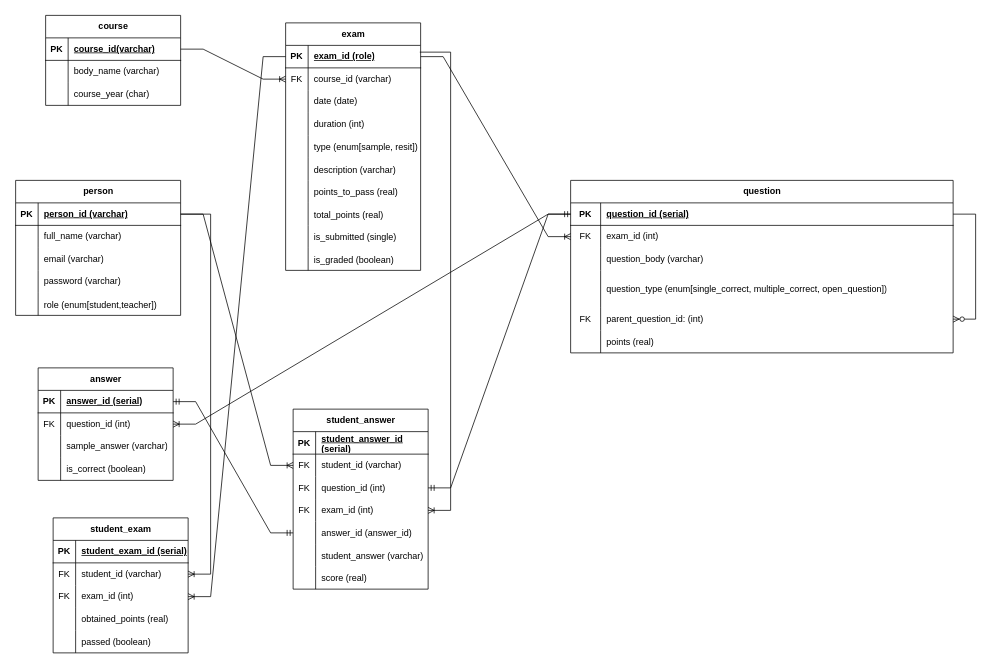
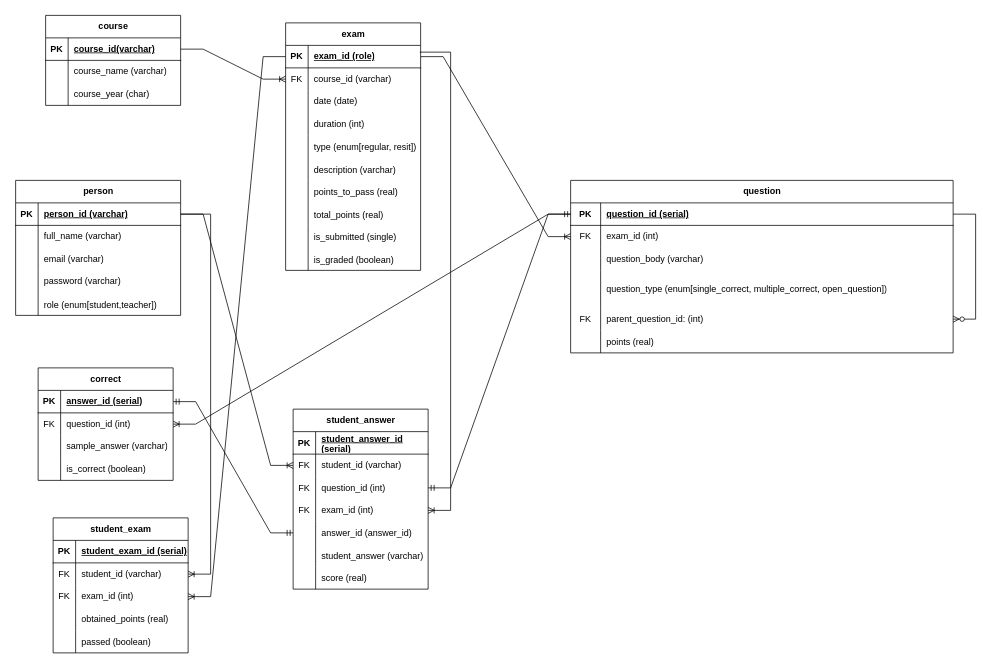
node "body_name (varchar)": label "body_name (varchar)" -> "course_name (varchar)"
node "type (enum[sample, resit])": label "type (enum[sample, resit])" -> "type (enum[regular, resit])"
node "answer": label "answer" -> "correct"
